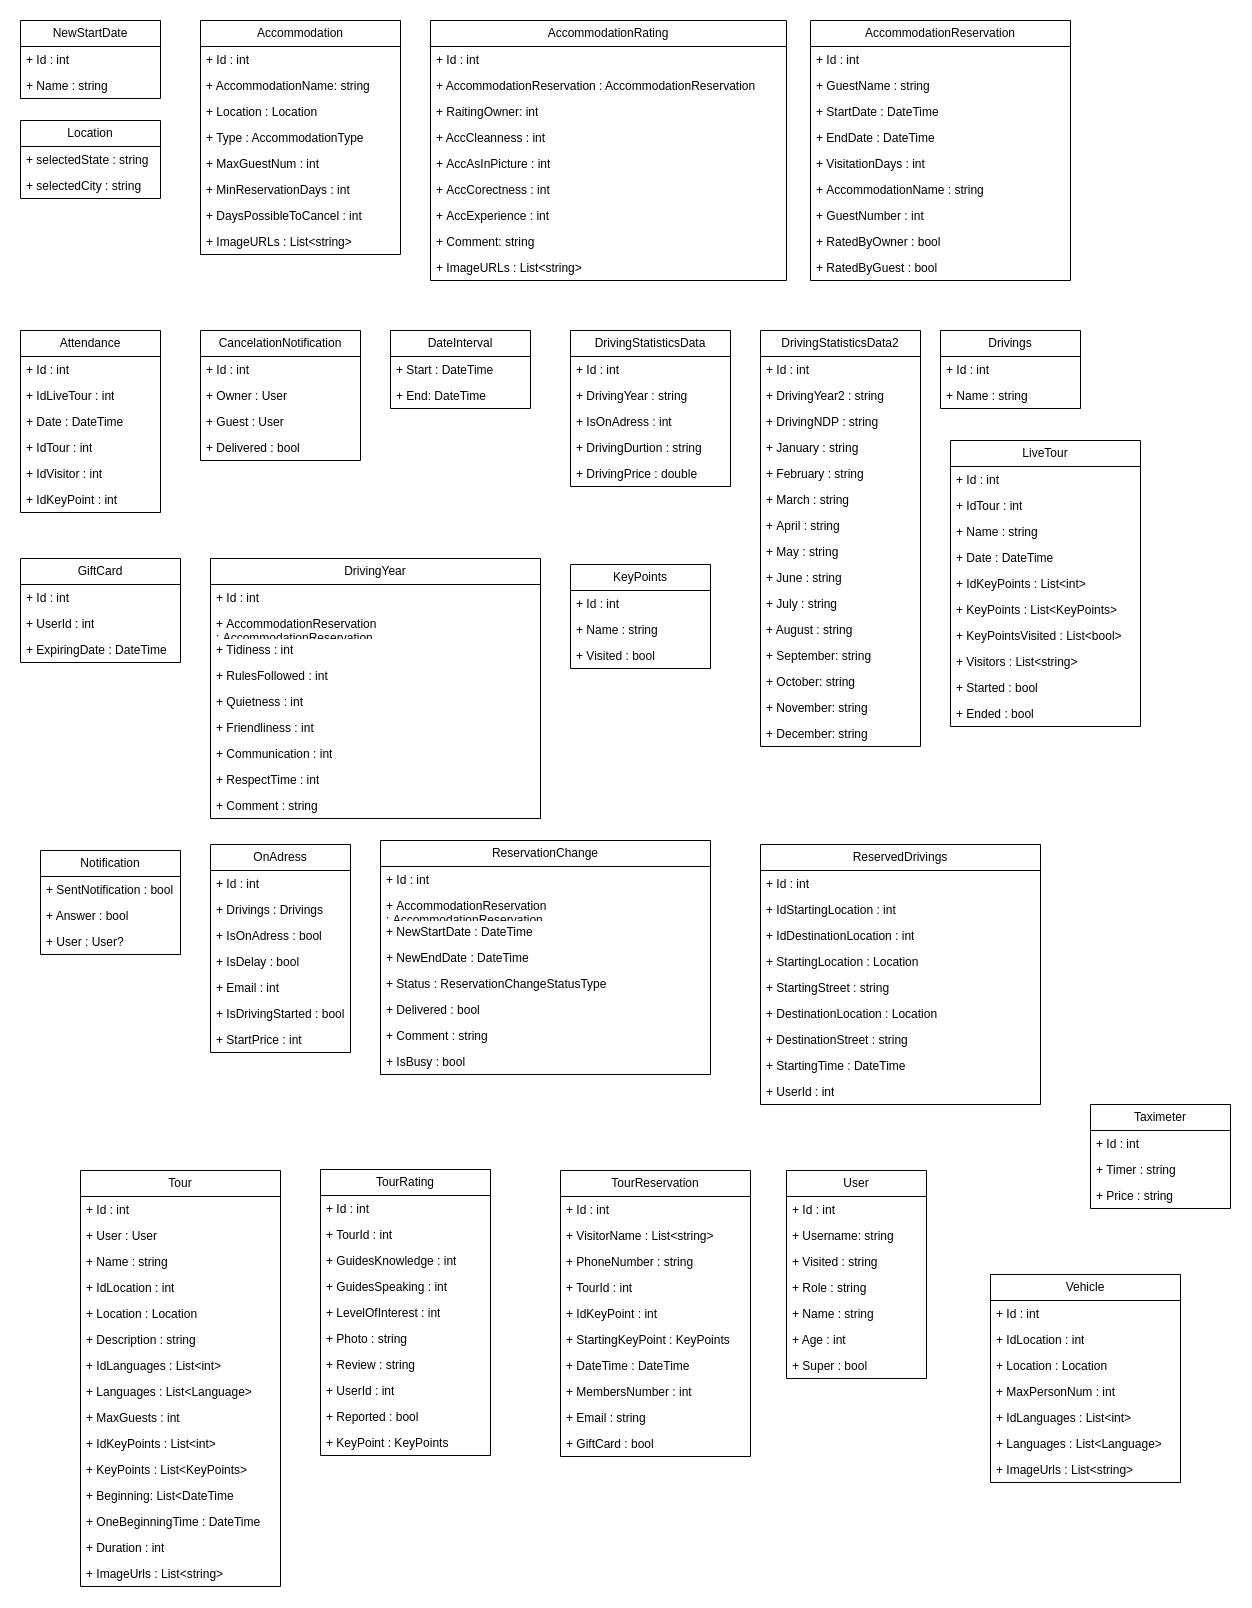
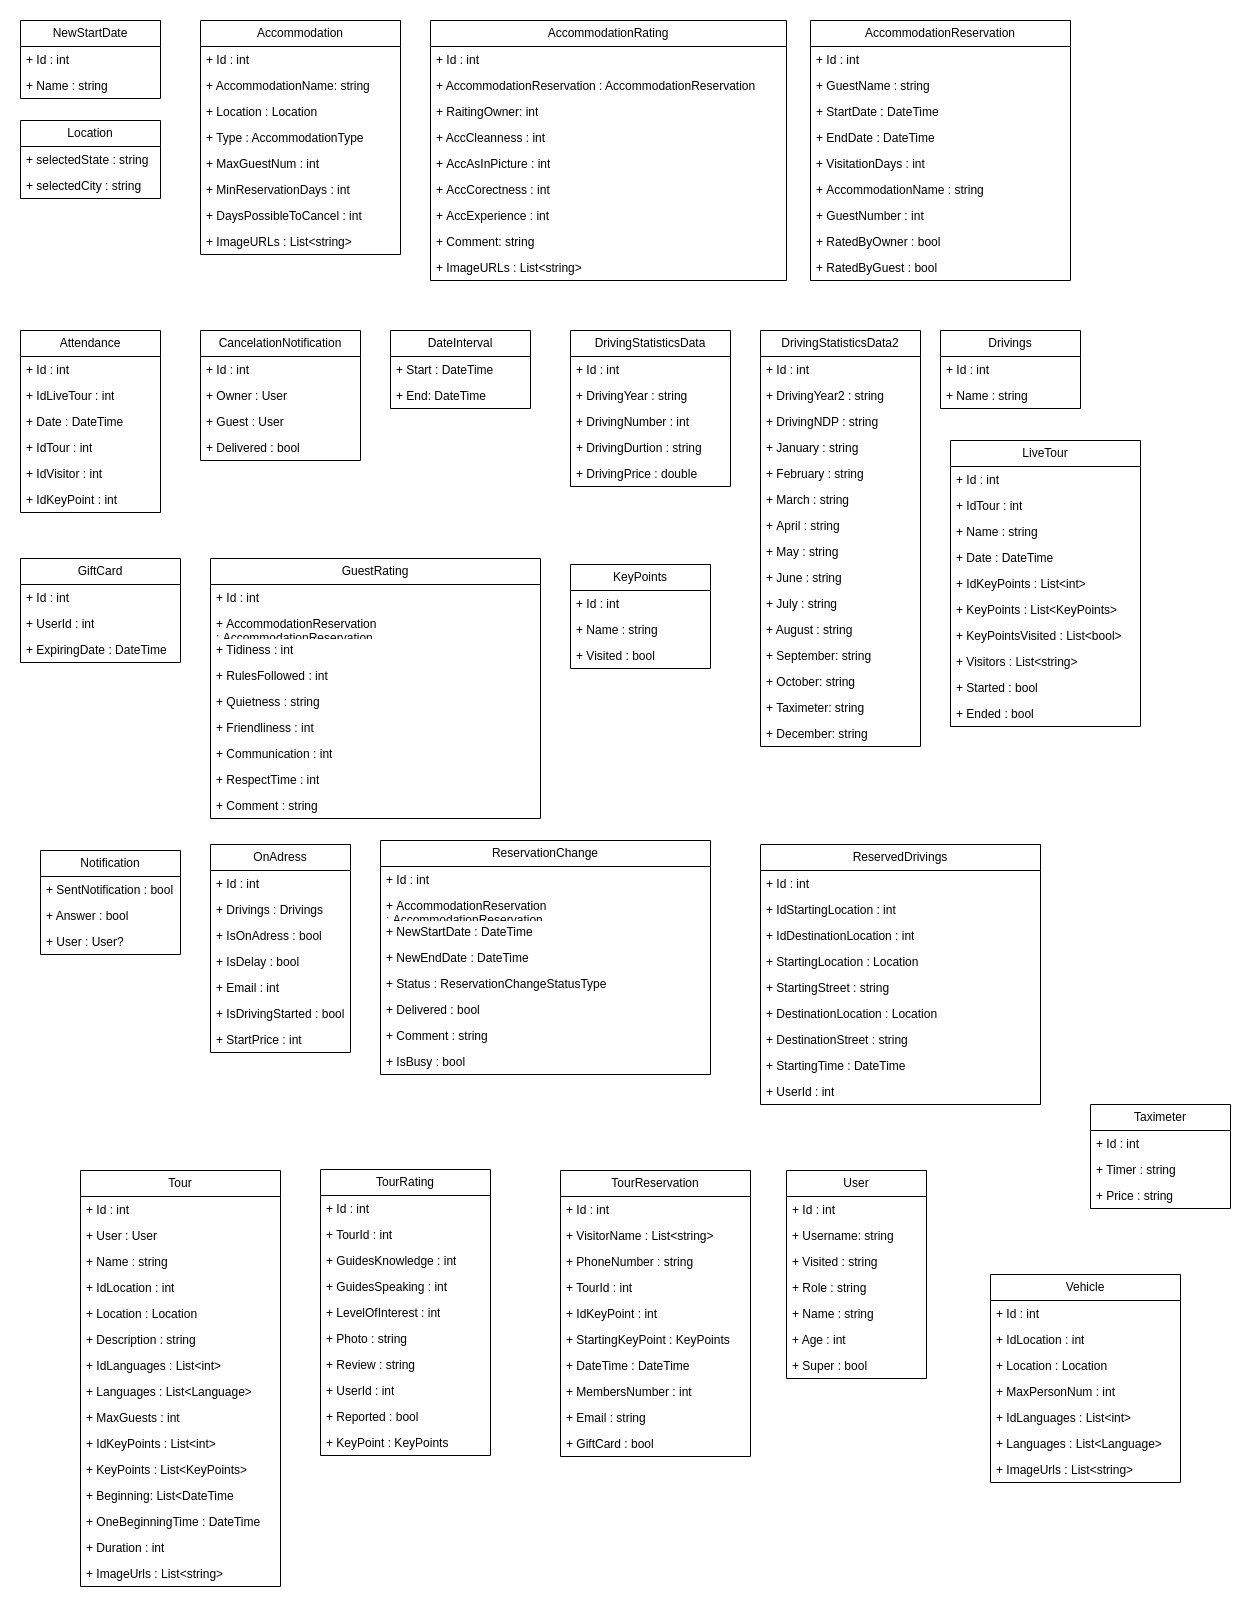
node "+ IsOnAdress : int": label "+ IsOnAdress : int" -> "+ DrivingNumber : int"
node "DrivingYear": label "DrivingYear" -> "GuestRating"
node "+ Quietness : int": label "+ Quietness : int" -> "+ Quietness : string"
node "+ November: string": label "+ November: string" -> "+ Taximeter: string"
